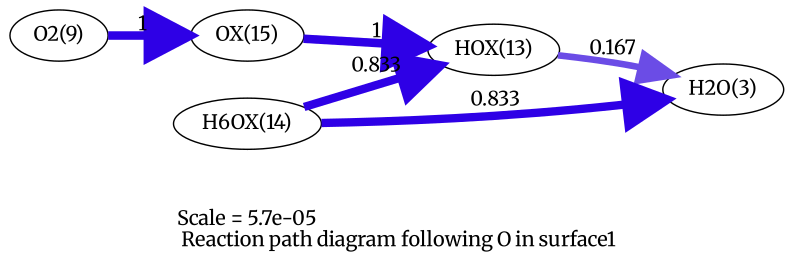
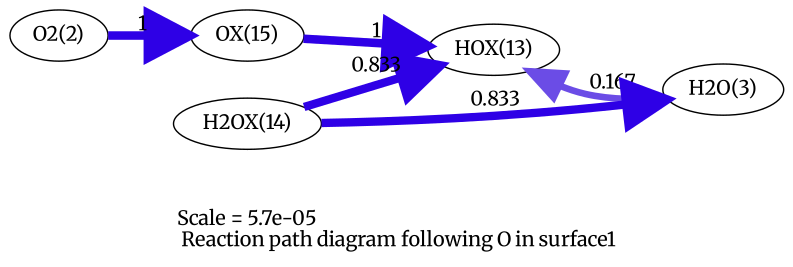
node "O2(9)": label "O2(9)" -> "O2(2)"
edge "HOX(13)" -> "H2O(3)": reversed
node "H6OX(14)": label "H6OX(14)" -> "H2OX(14)"
